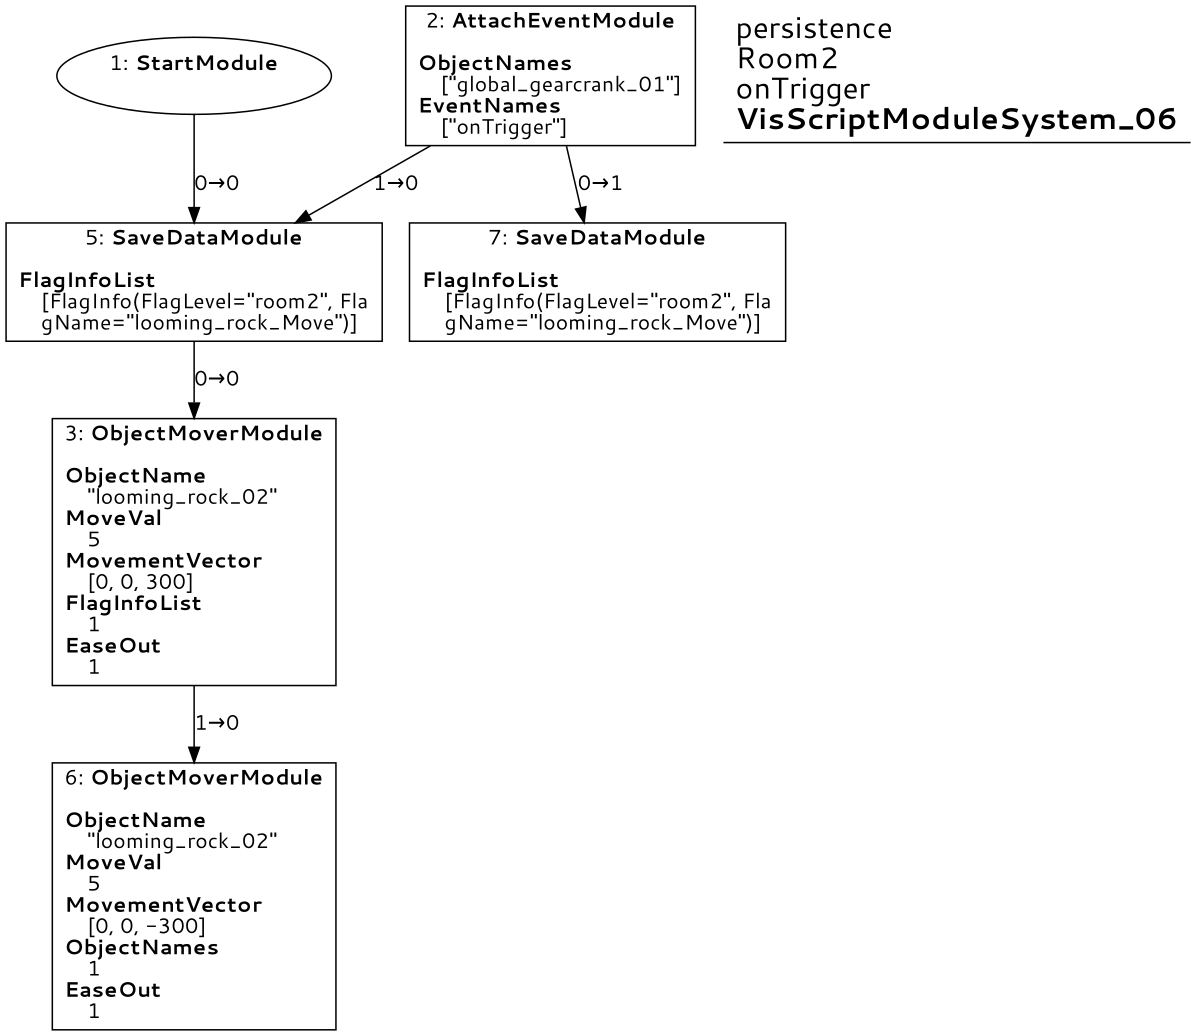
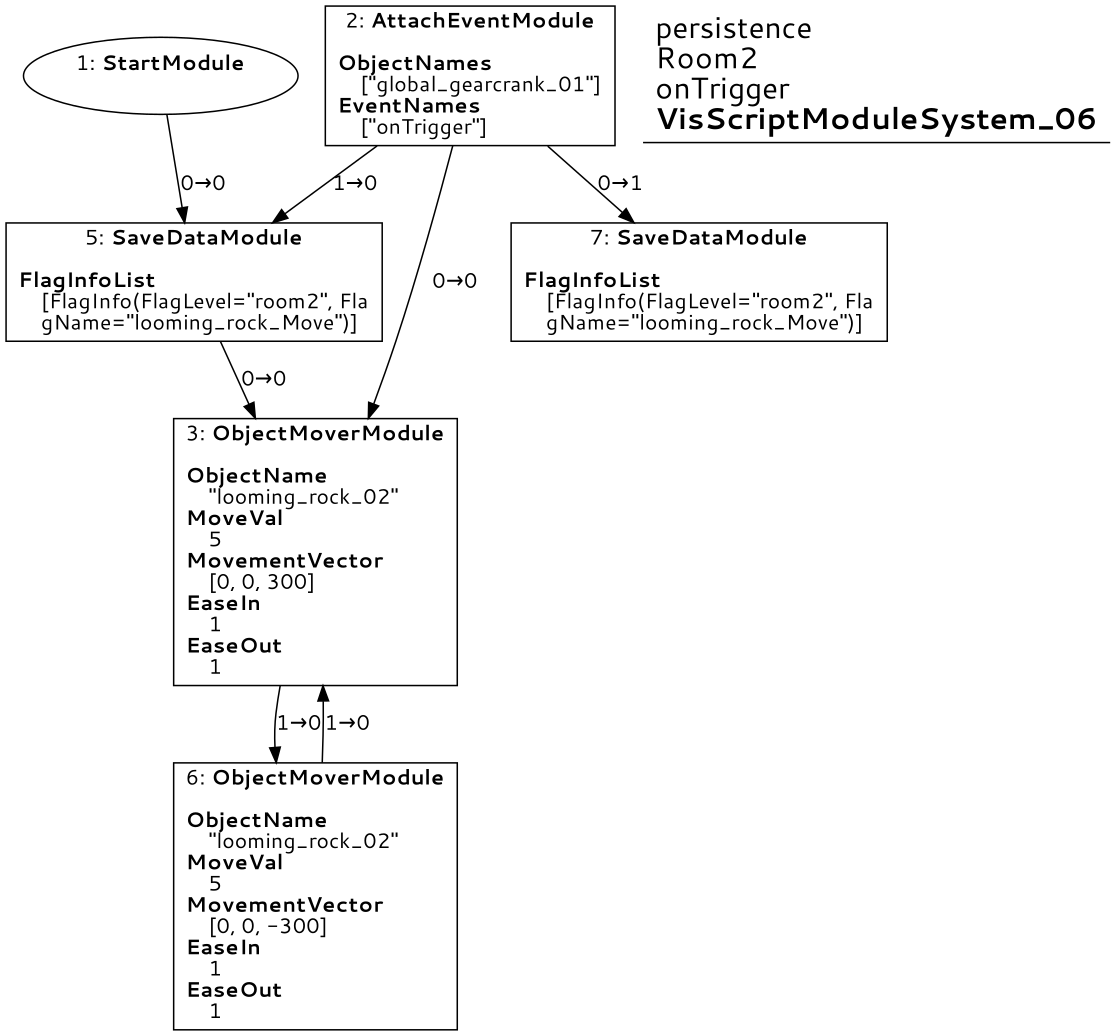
edge "2:" -> "3:": added, label "0→0"
node "3:": text "FlagInfoList" -> "EaseIn"
edge "6:" -> "3:": added, label "1→0"
node "6:": text "ObjectNames" -> "EaseIn"
